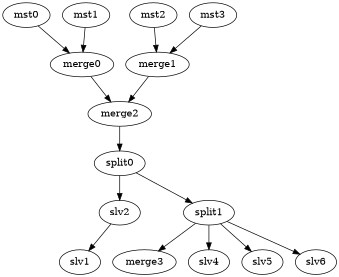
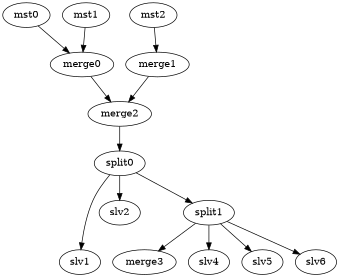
node "mst3": removed
edge "slv2" -> "slv1": now "split0" -> "slv1"
